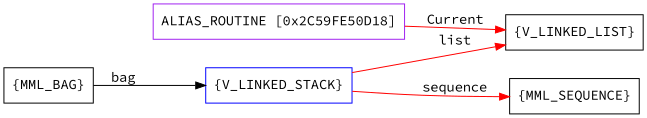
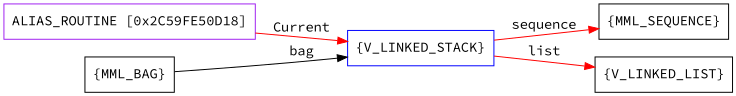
edge "ALIAS_ROUTINE [0x2C59FE50D18]" -> "{V_LINKED_LIST}": now "ALIAS_ROUTINE [0x2C59FE50D18]" -> "{V_LINKED_STACK}"
